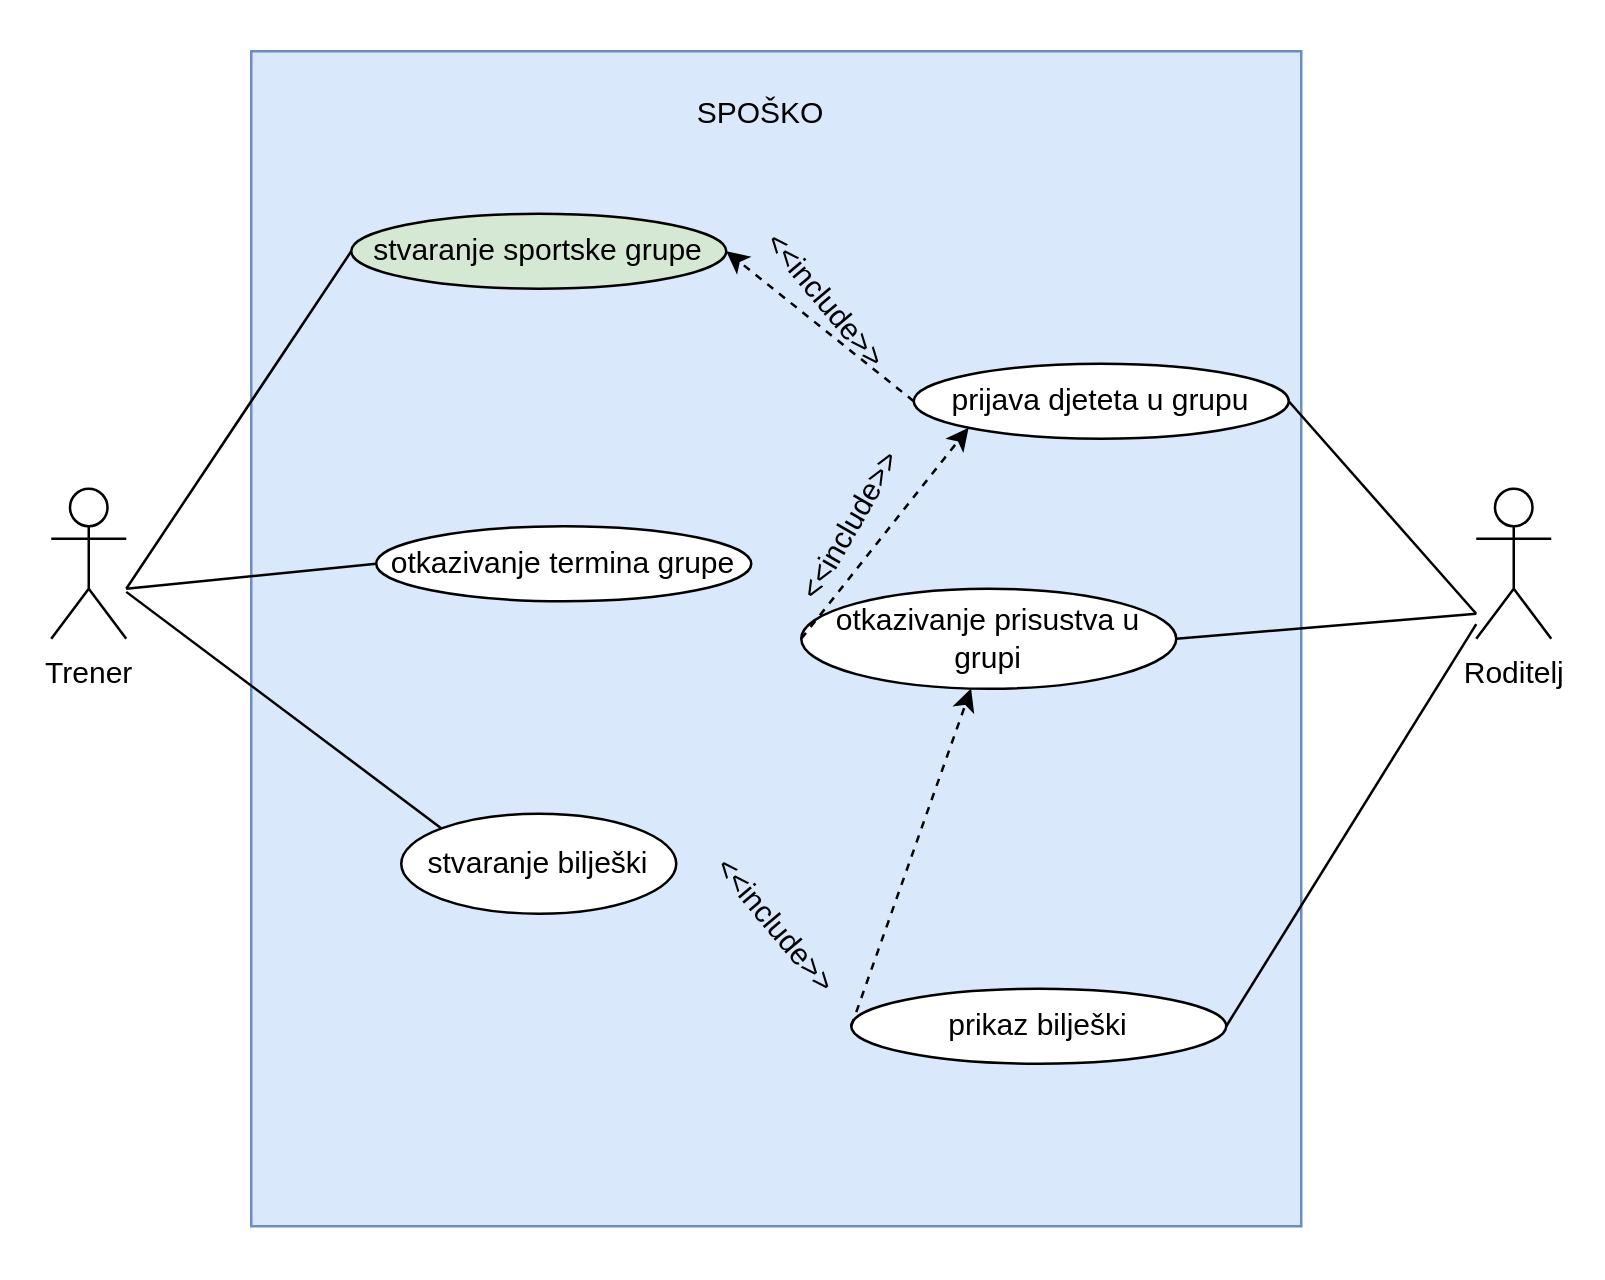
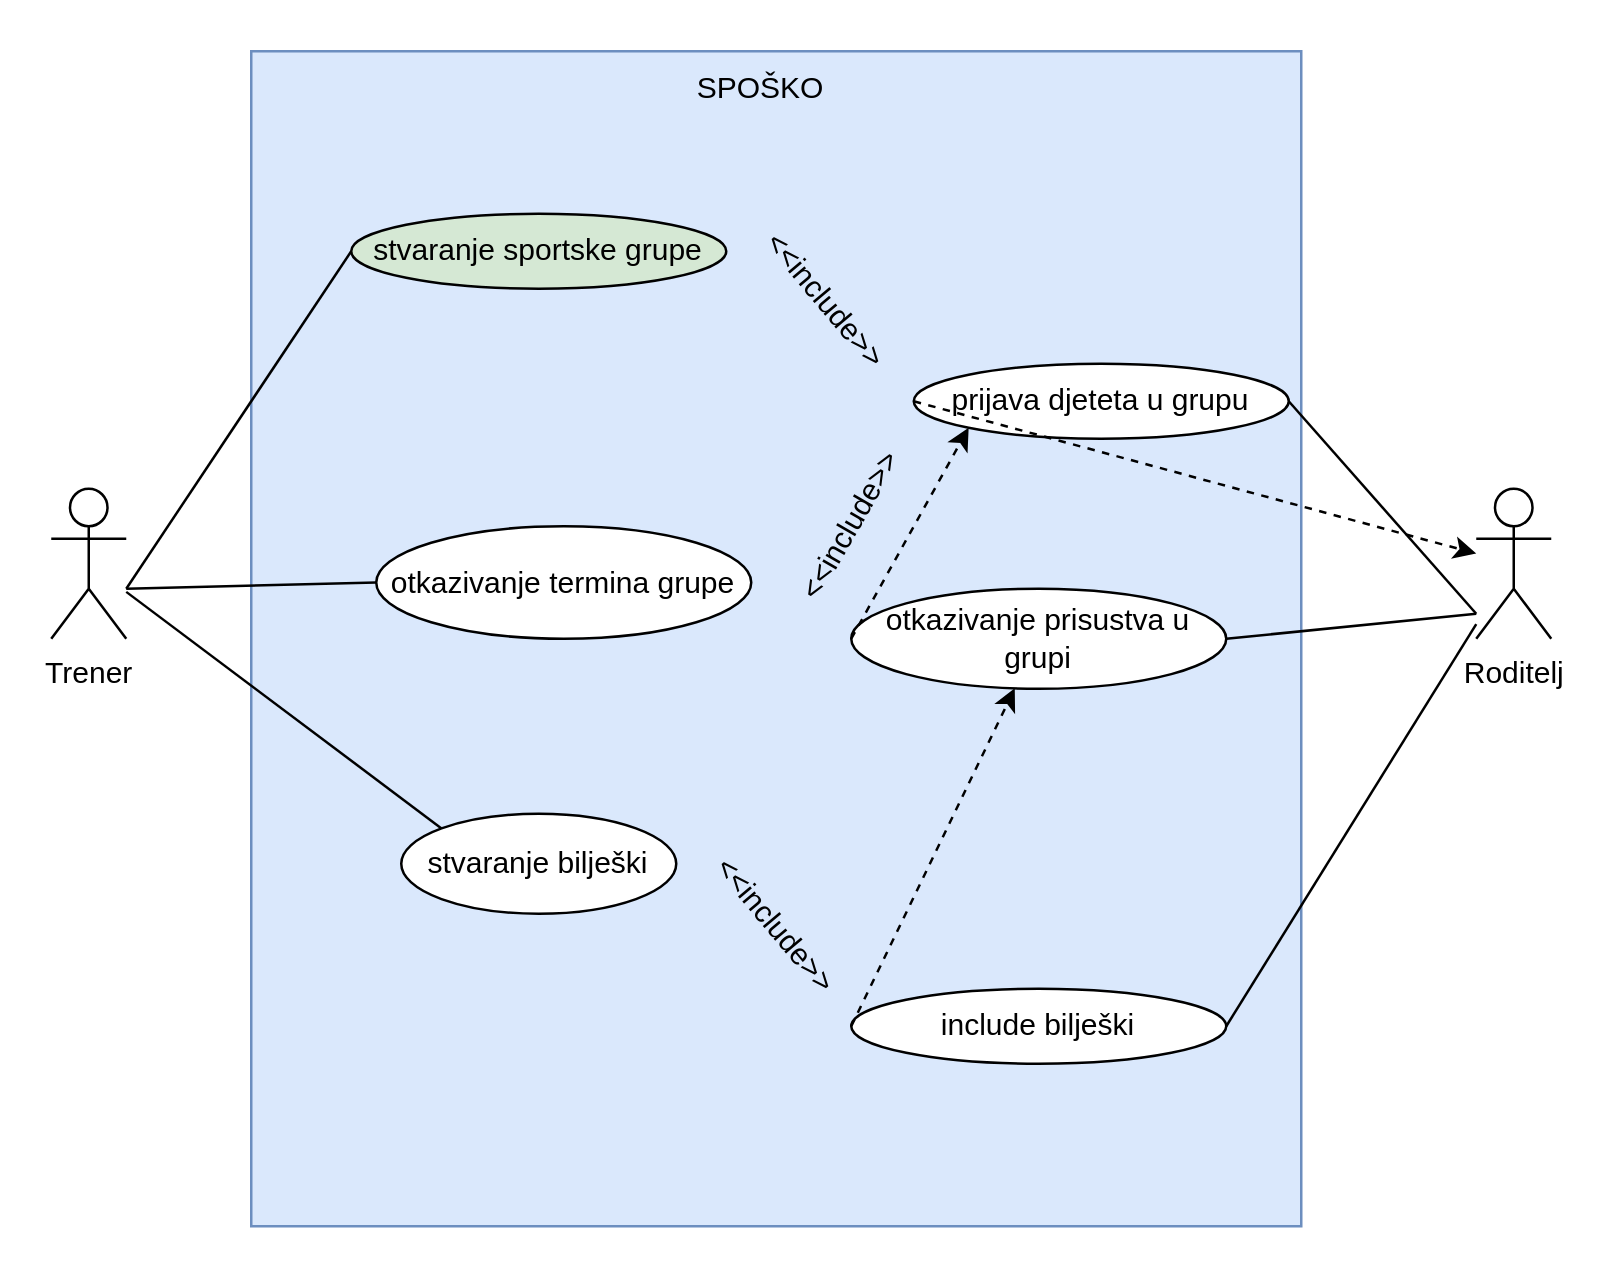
node "SPOŠKO": moved (761, 114) -> (761, 89)
edge "prijava djeteta u grupu" -> "stvaranje sportske grupe": now "prijava djeteta u grupu" -> "Roditelj"
node "otkazivanje termina grupe": size 375x75 -> 375x113
node "otkazivanje prisustva u grupi": moved (989, 639) -> (1039, 639)
node "prikaz bilješki": label "prikaz bilješki" -> "include bilješki"
